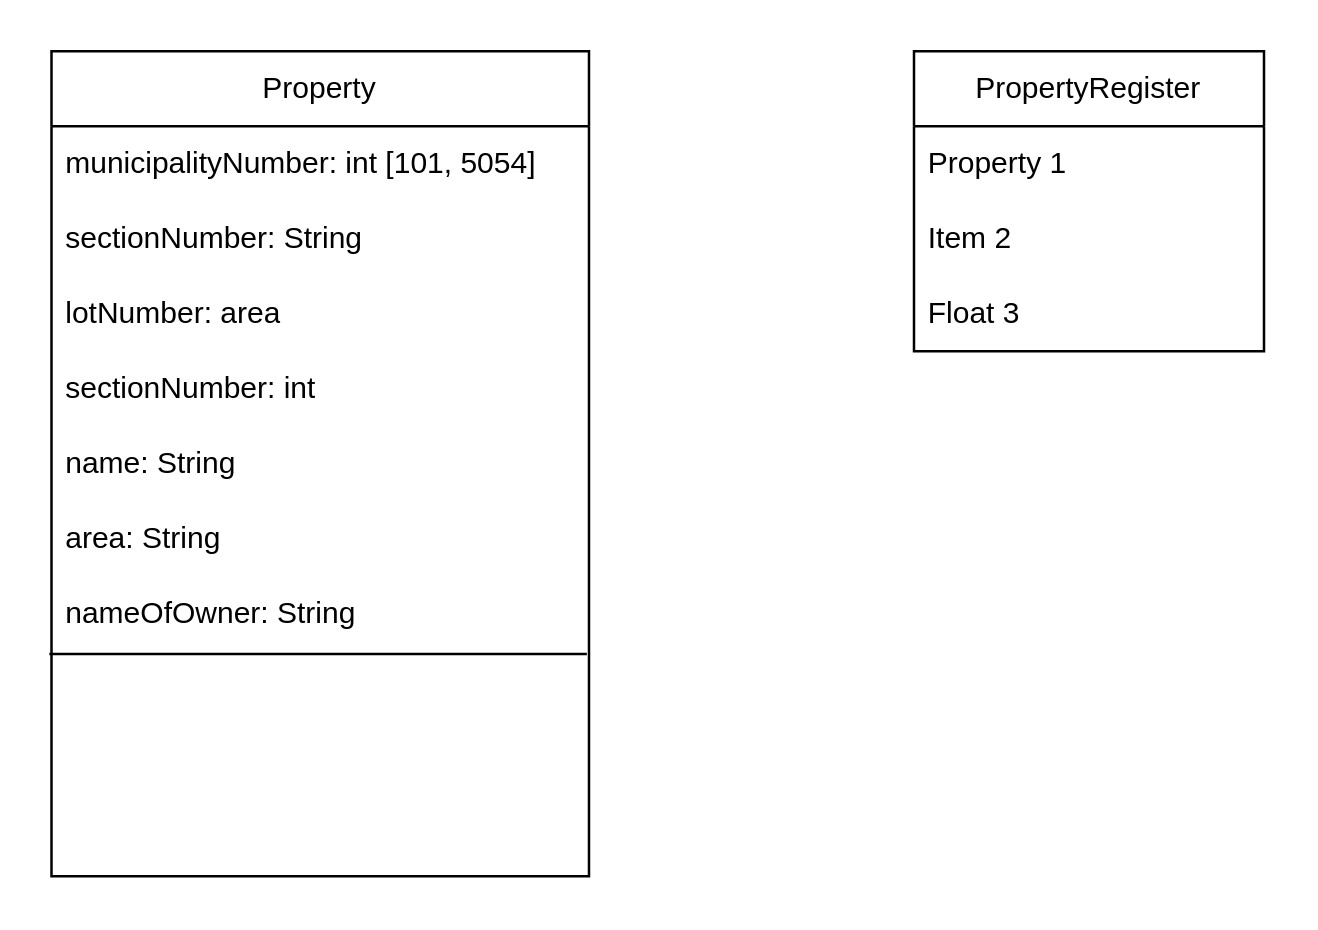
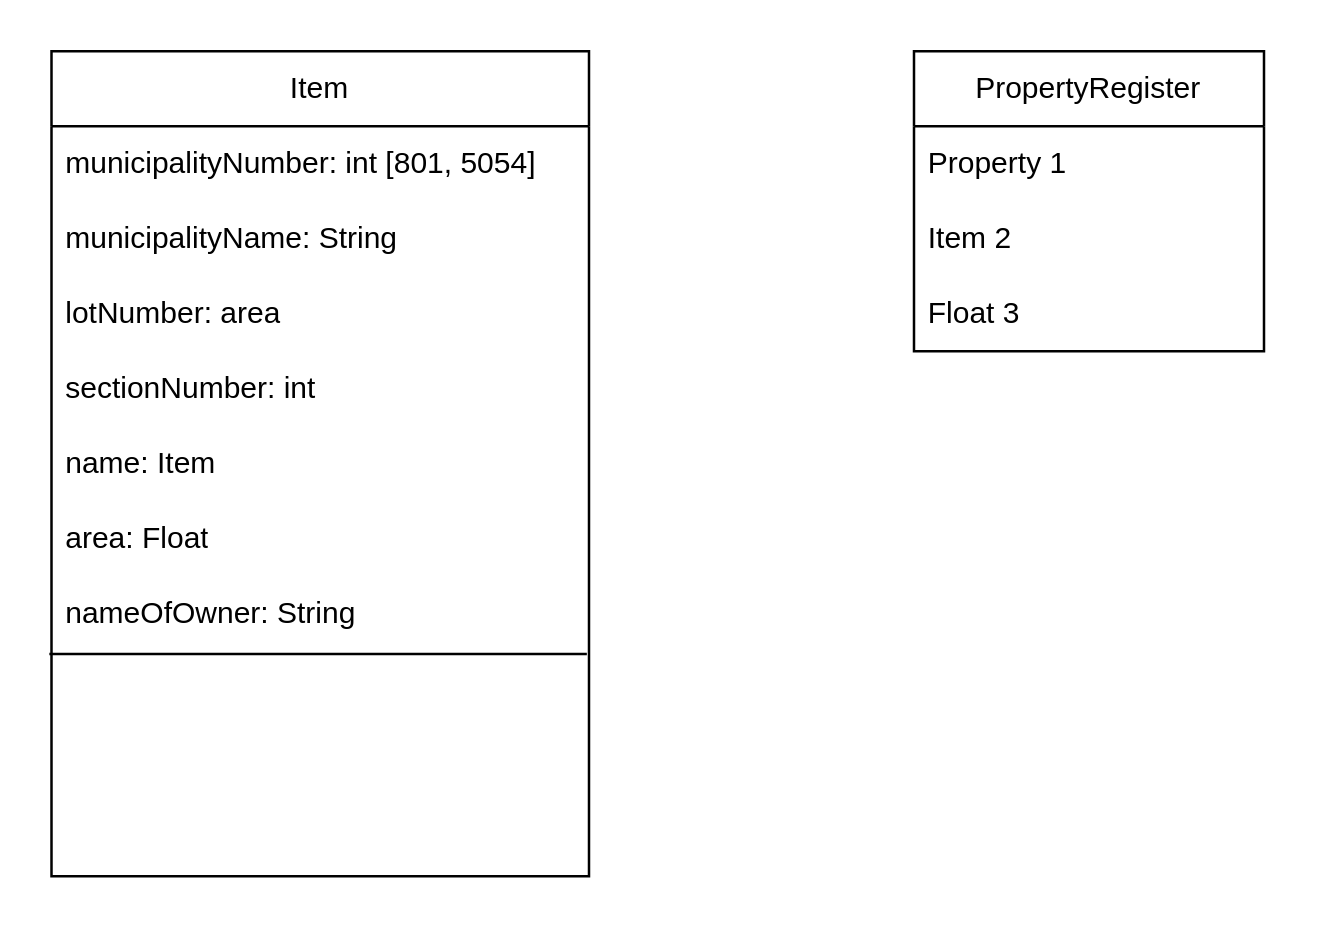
node "Property": label "Property" -> "Item"
node "municipalityNumber: int [101, 5054]": label "municipalityNumber: int [101, 5054]" -> "municipalityNumber: int [801, 5054]"
node "sectionNumber: String": label "sectionNumber: String" -> "municipalityName: String"
node "name: String": label "name: String" -> "name: Item"
node "area: String": label "area: String" -> "area: Float"
